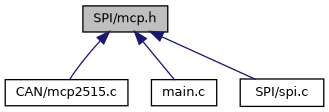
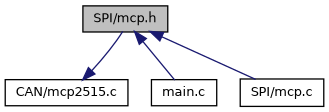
edge "CAN/mcp2515.c" -> "SPI/mcp.h": reversed
node "SPI/spi.c": label "SPI/spi.c" -> "SPI/mcp.c"
